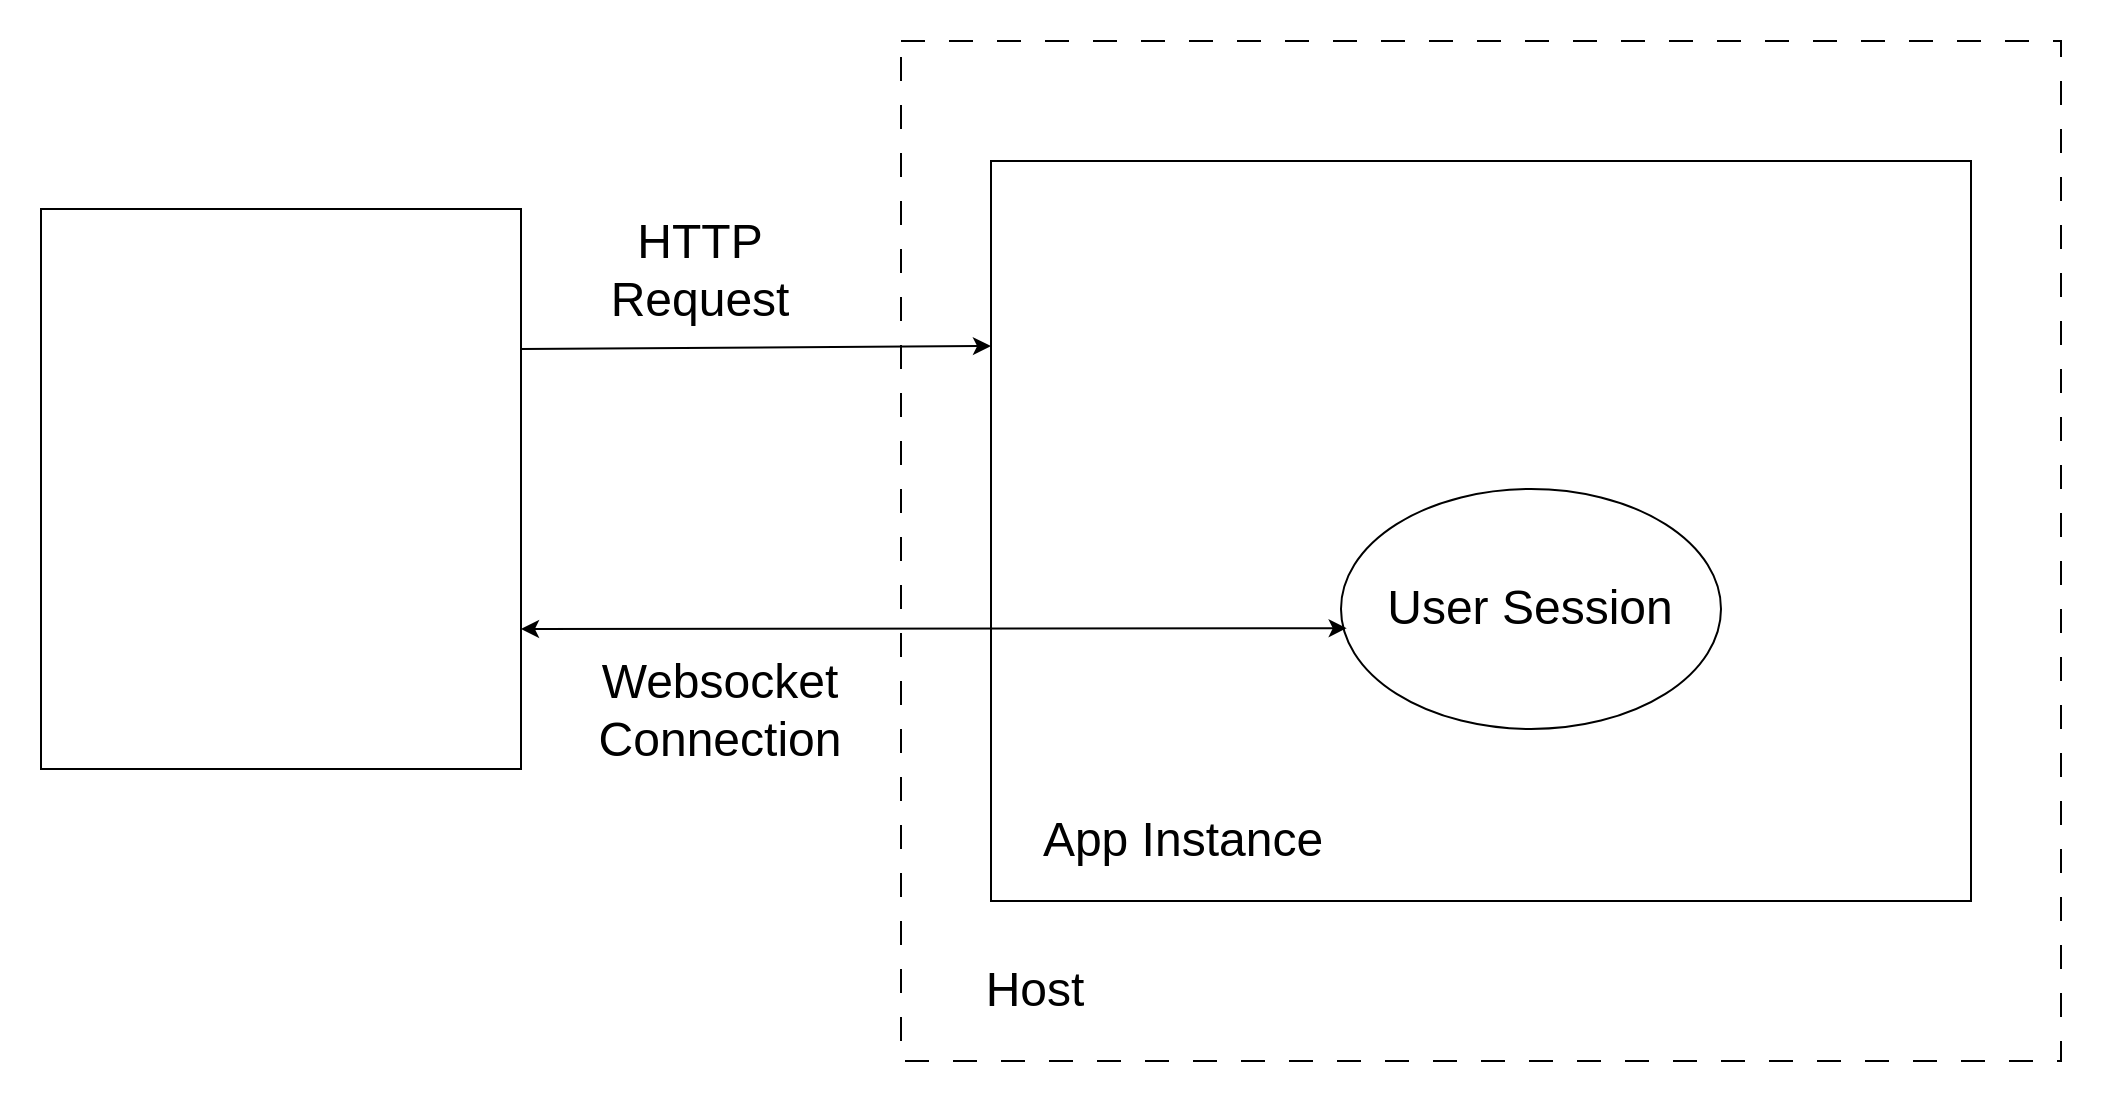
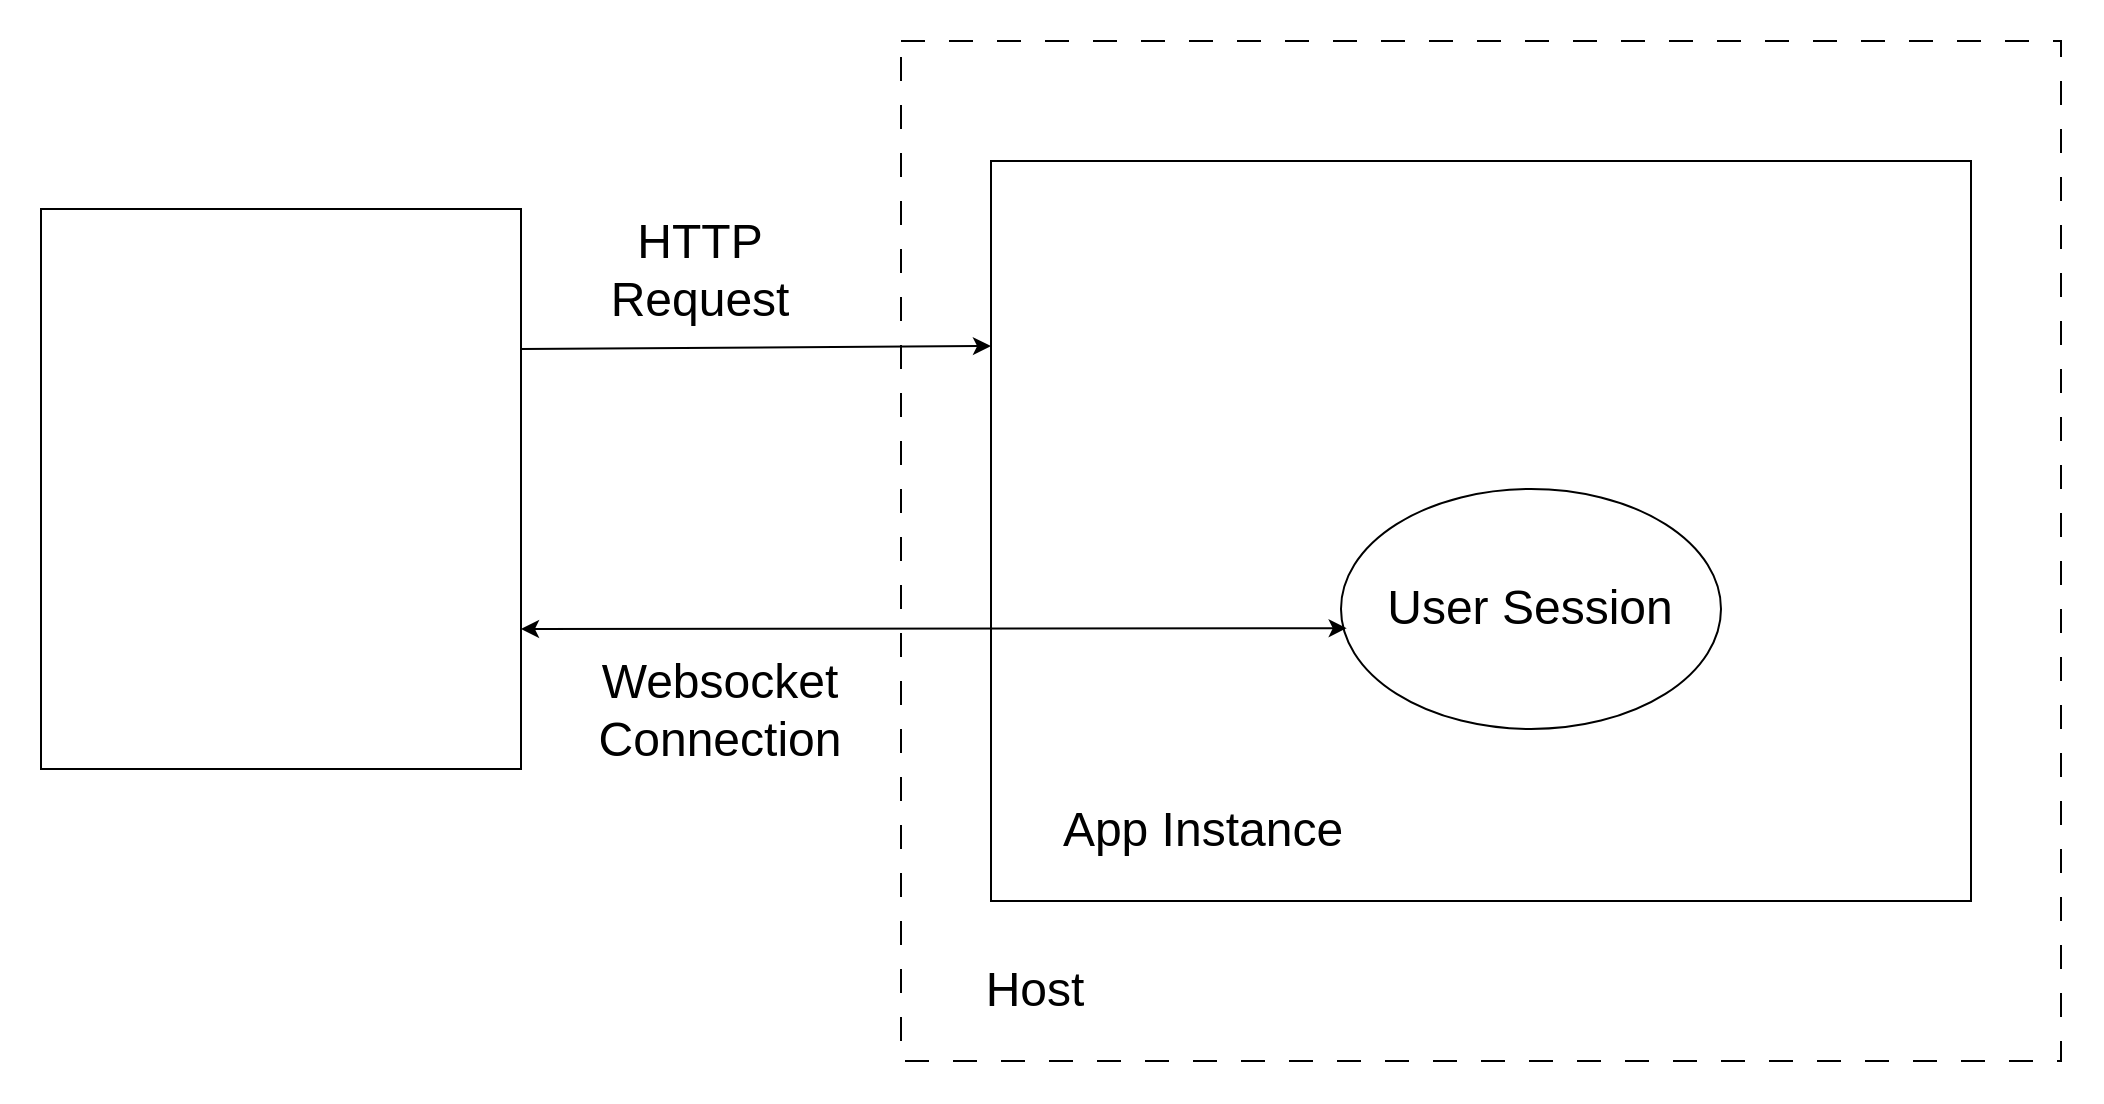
node "App Instance": moved (1184, 841) -> (1204, 831)
